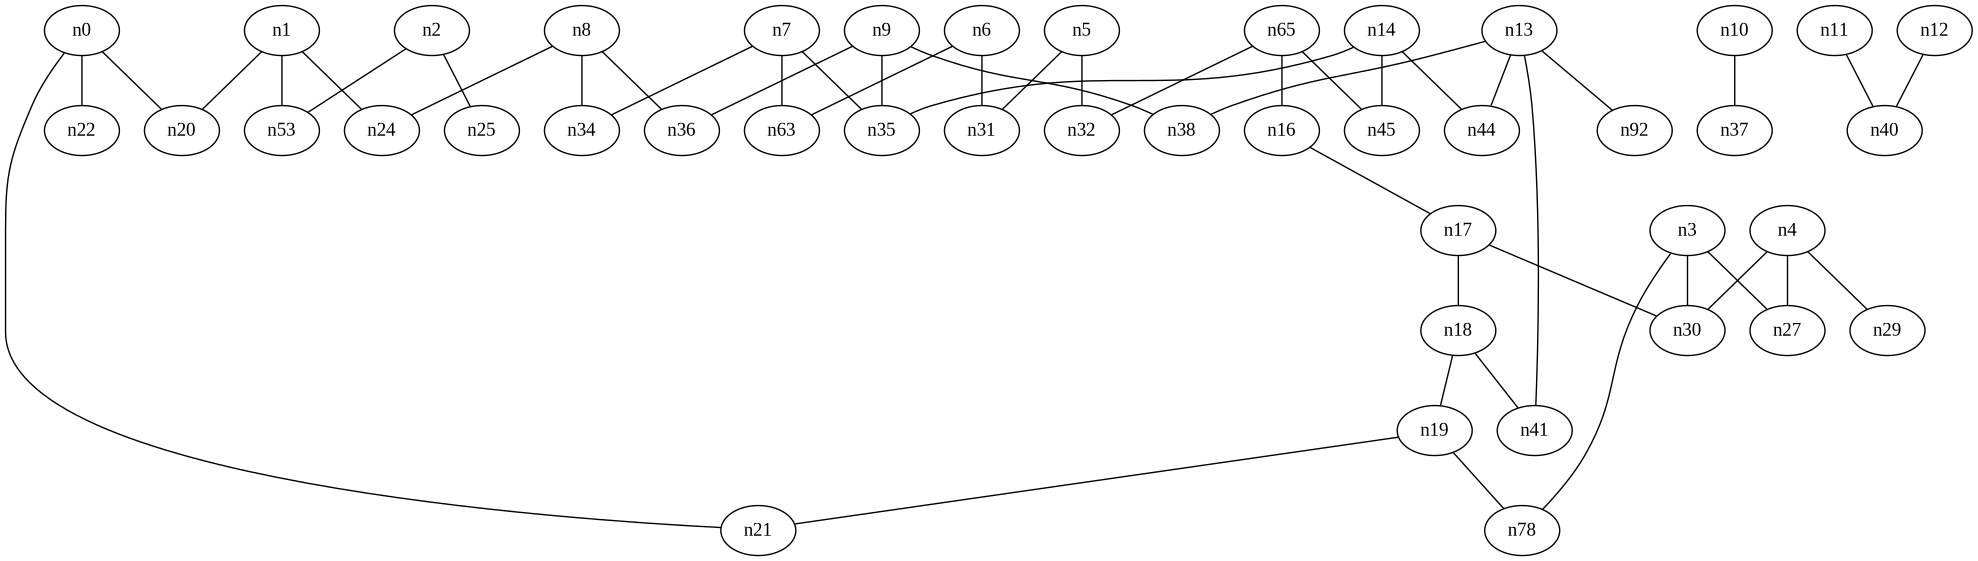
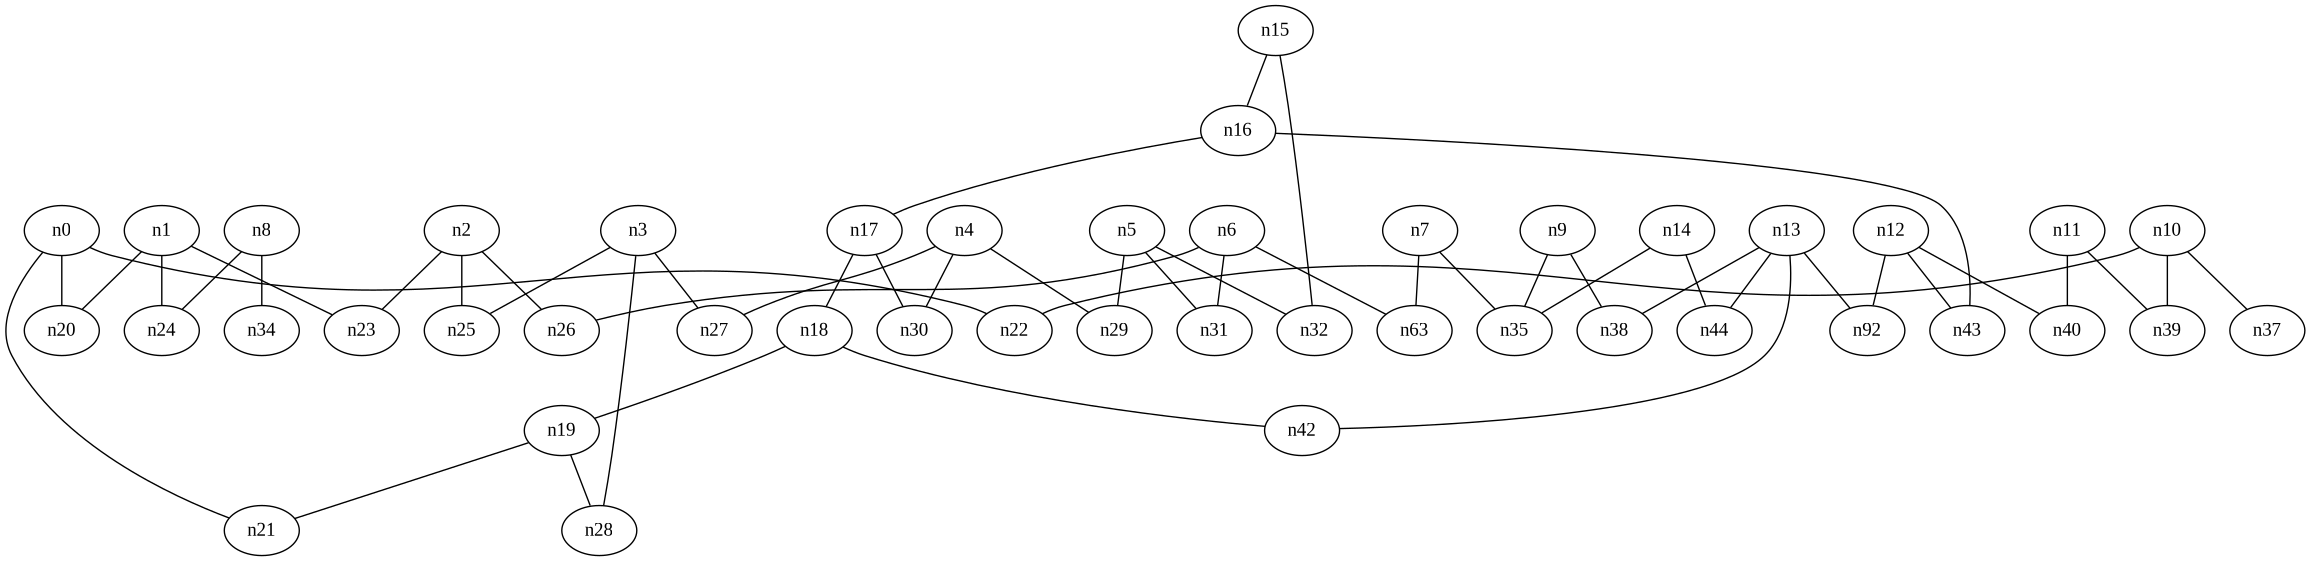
node "n65": label "n65" -> "n15"
edge "n7" -- "n34": removed
node "n53": label "n53" -> "n23"
node "n36": removed
node "n45": removed
edge "n5" -- "n29": added
edge "n12" -- "n92": added
edge "n3" -- "n30": now "n3" -- "n25"
edge "n10" -- "n22": added
node "n26": added
node "n43": added
node "n39": added
node "n41": label "n41" -> "n42"
node "n78": label "n78" -> "n28"
